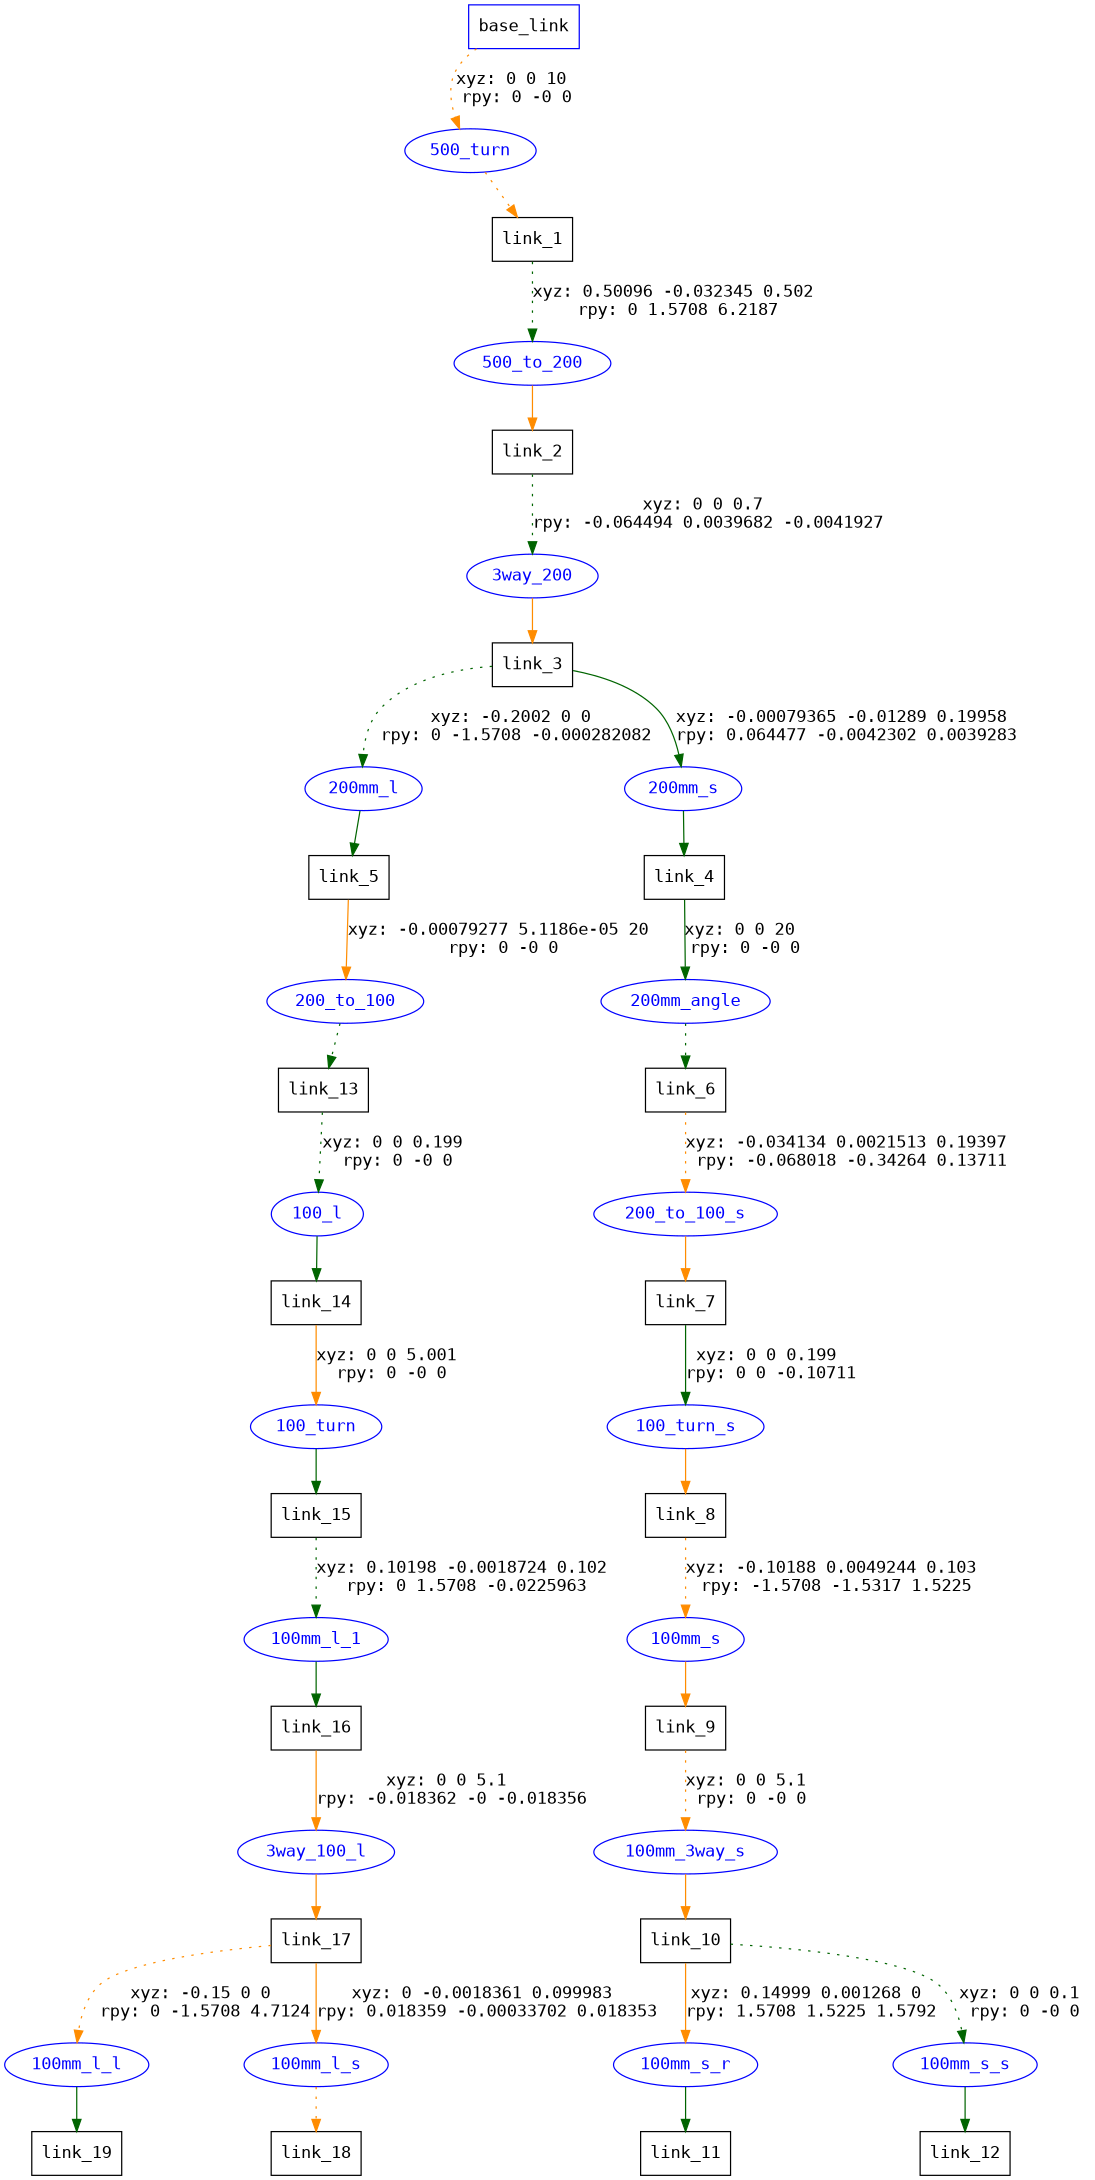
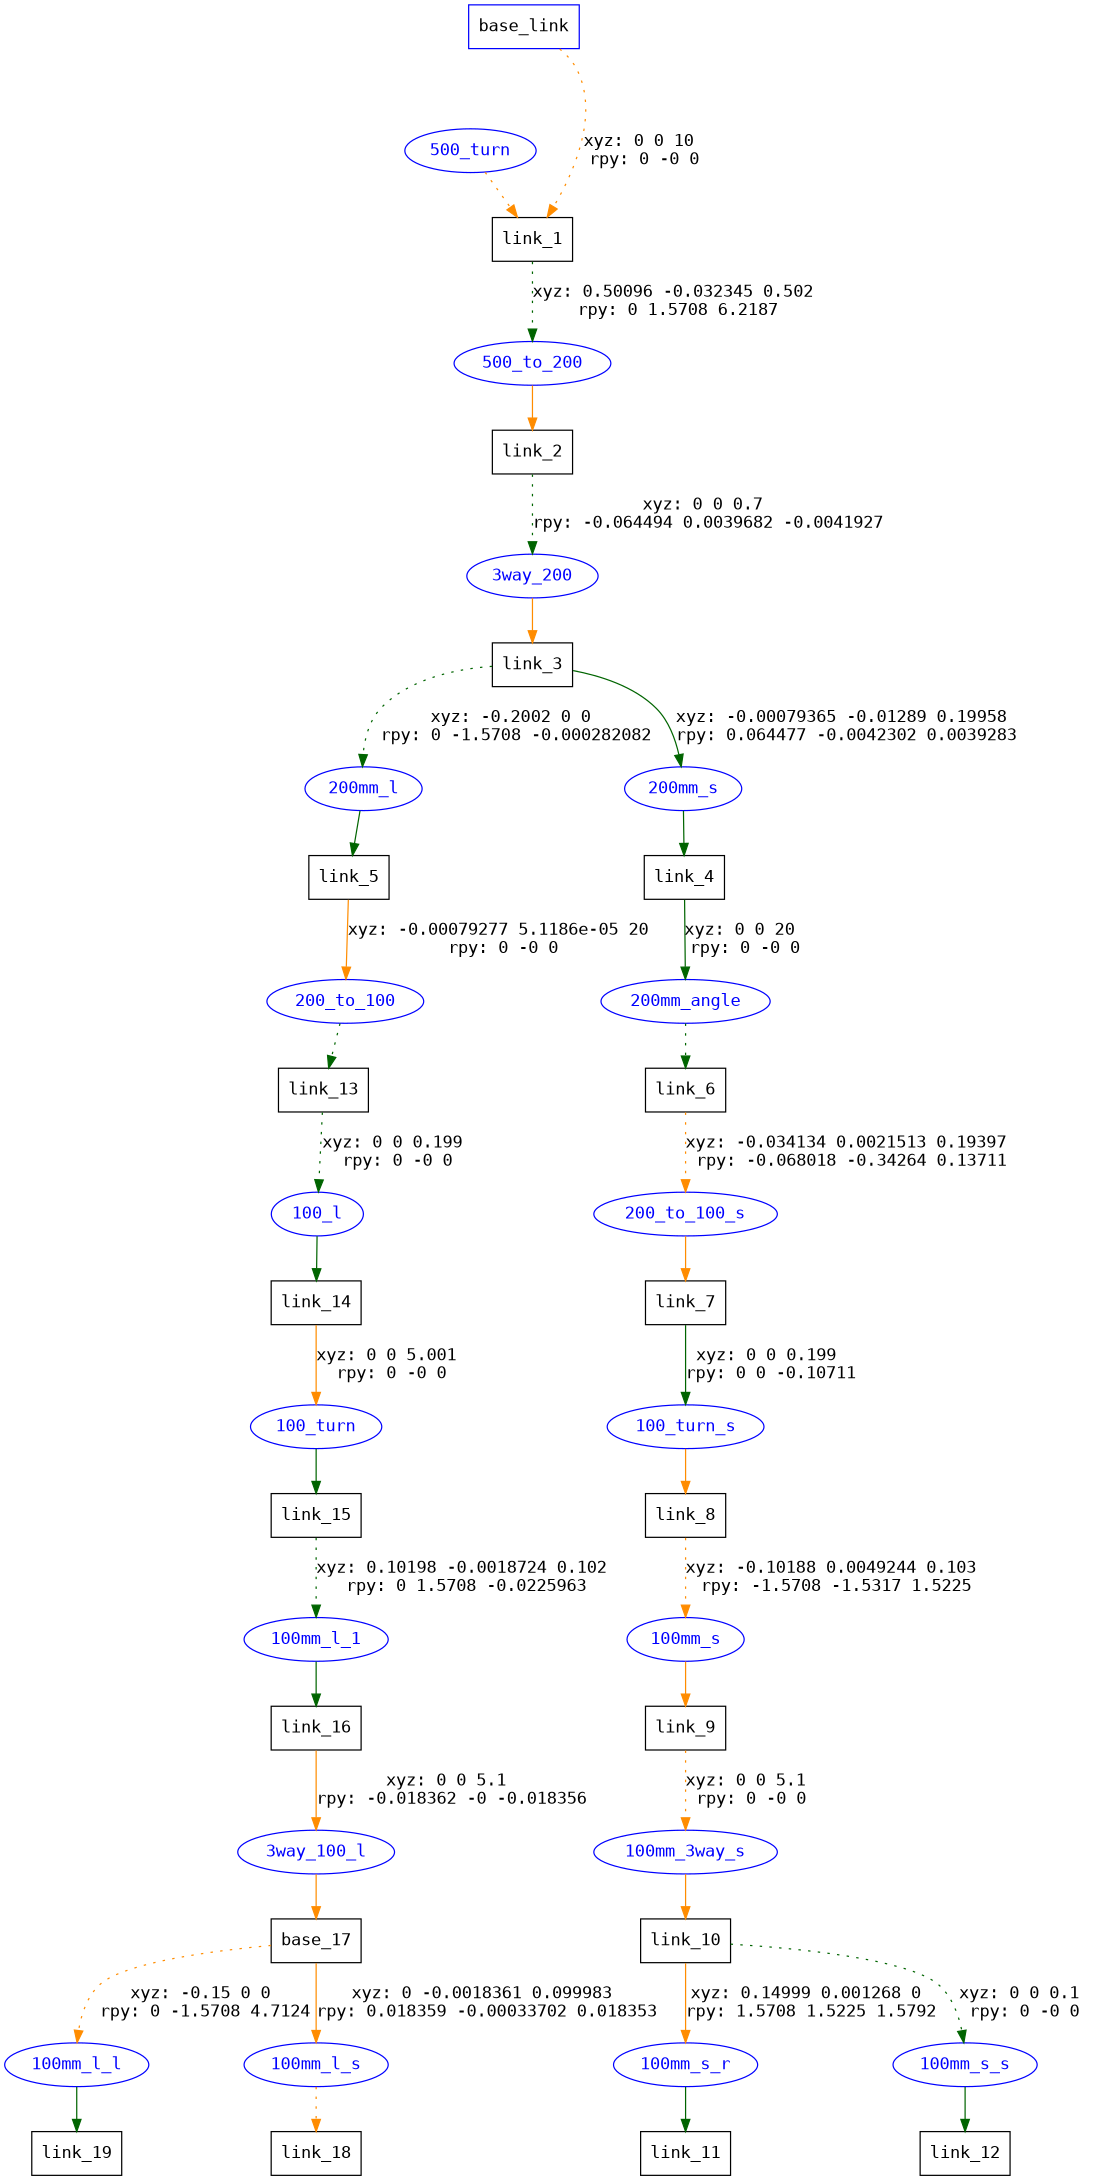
edge "base_link" -> "500_turn": now "base_link" -> "link_1"
node "link_17": label "link_17" -> "base_17"
